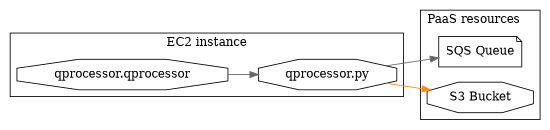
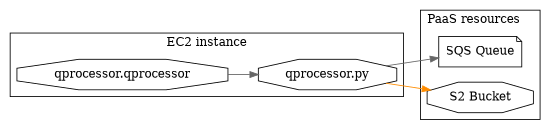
node "S3 Bucket": label "S3 Bucket" -> "S2 Bucket"
